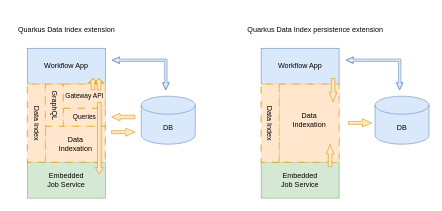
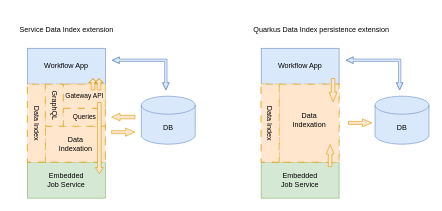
node "Quarkus Data Index extension": label "Quarkus Data Index extension" -> "Service Data Index extension"
node "Quarkus Data Index persistence extension": moved (315, 30) -> (321, 30)
